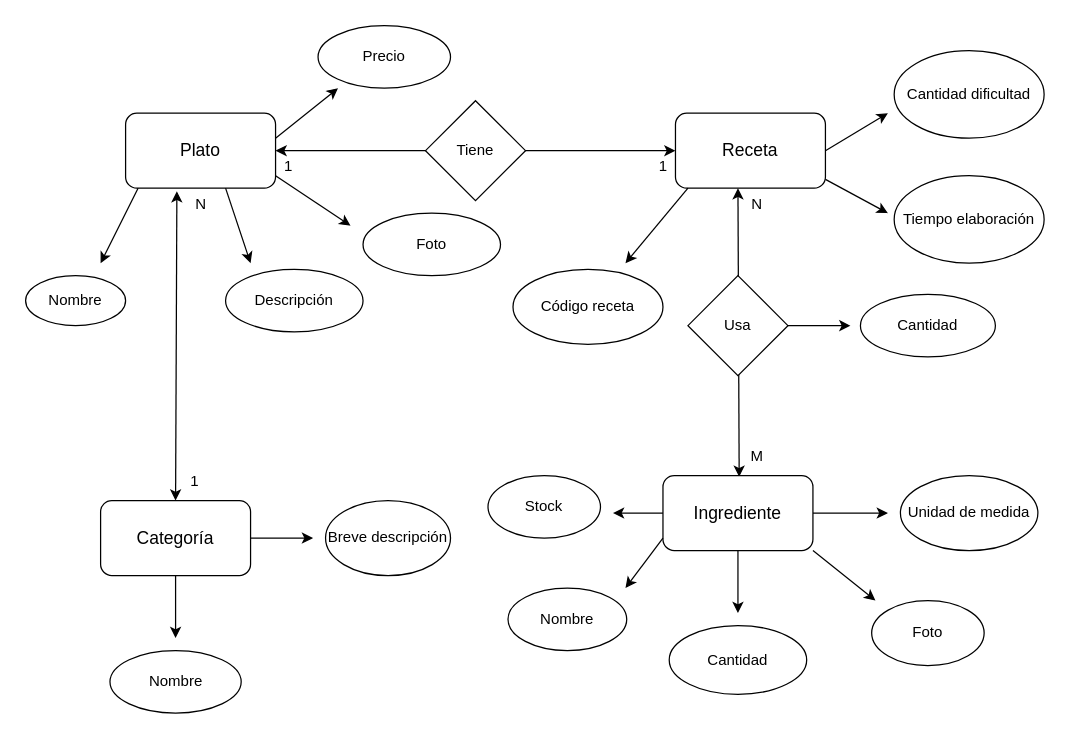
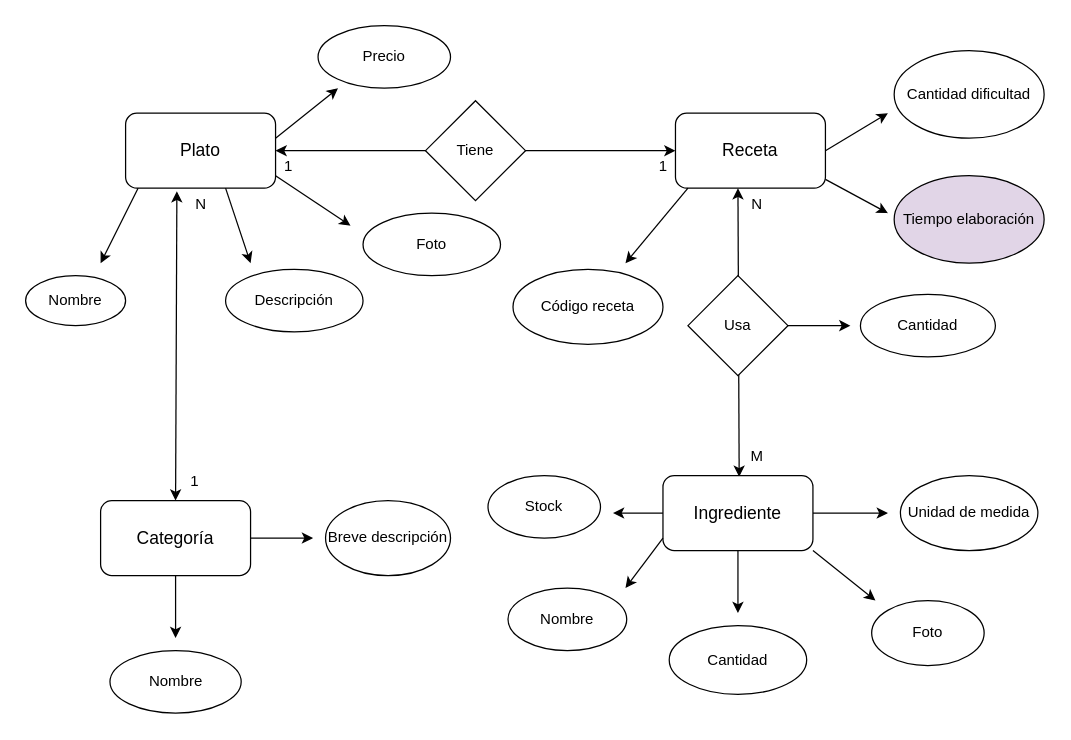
node "Tiempo elaboración": fillcolor #ffffff -> #e1d5e7
